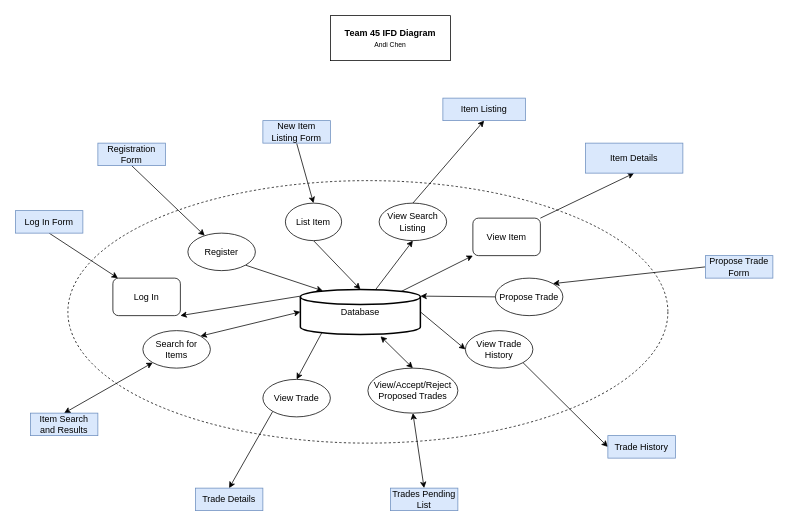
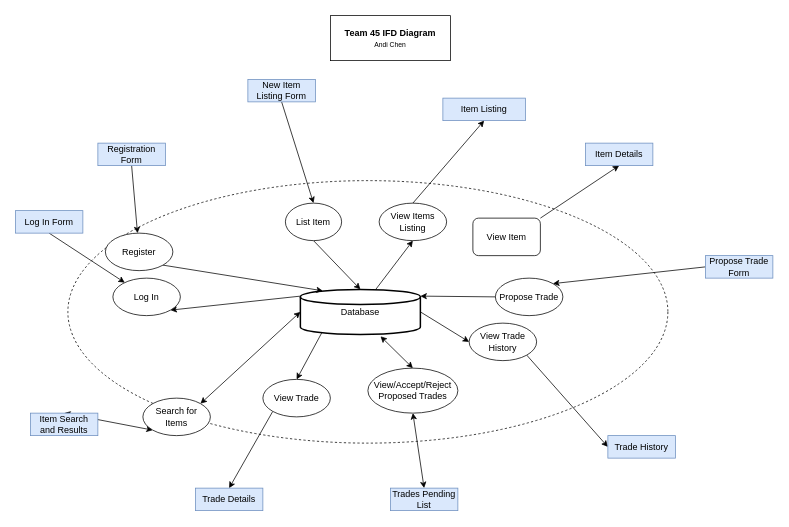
node "New Item Listing Form": moved (297, 132) -> (282, 90)
node "Item Details": size 98x30 -> 68x23
node "View Search Listing": label "View Search Listing" -> "View Items Listing"
node "Register": moved (222, 252) -> (139, 252)
edge "Database" -> "View Item": removed
node "Log In": shape rounded rectangle -> ellipse
node "Search for Items": moved (177, 349) -> (177, 417)
node "View Trade History": moved (499, 349) -> (503, 342)
